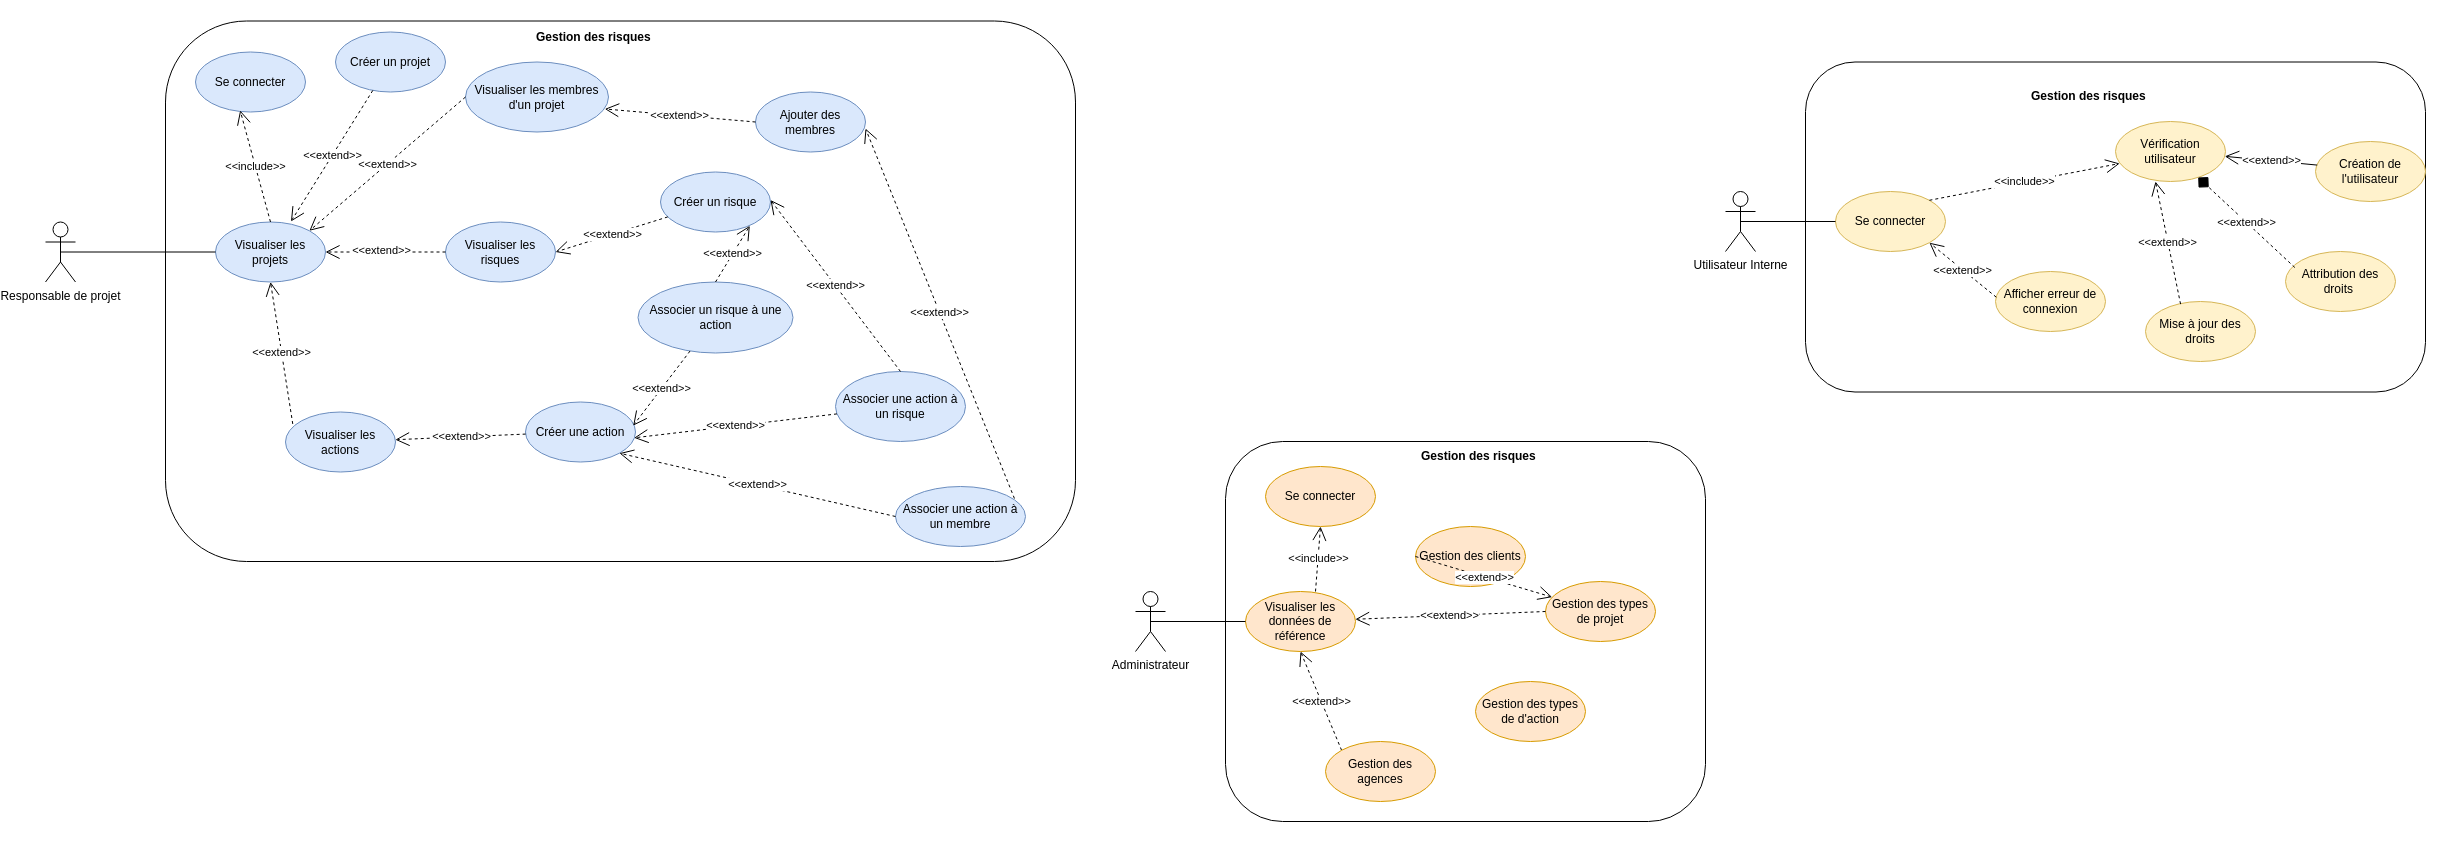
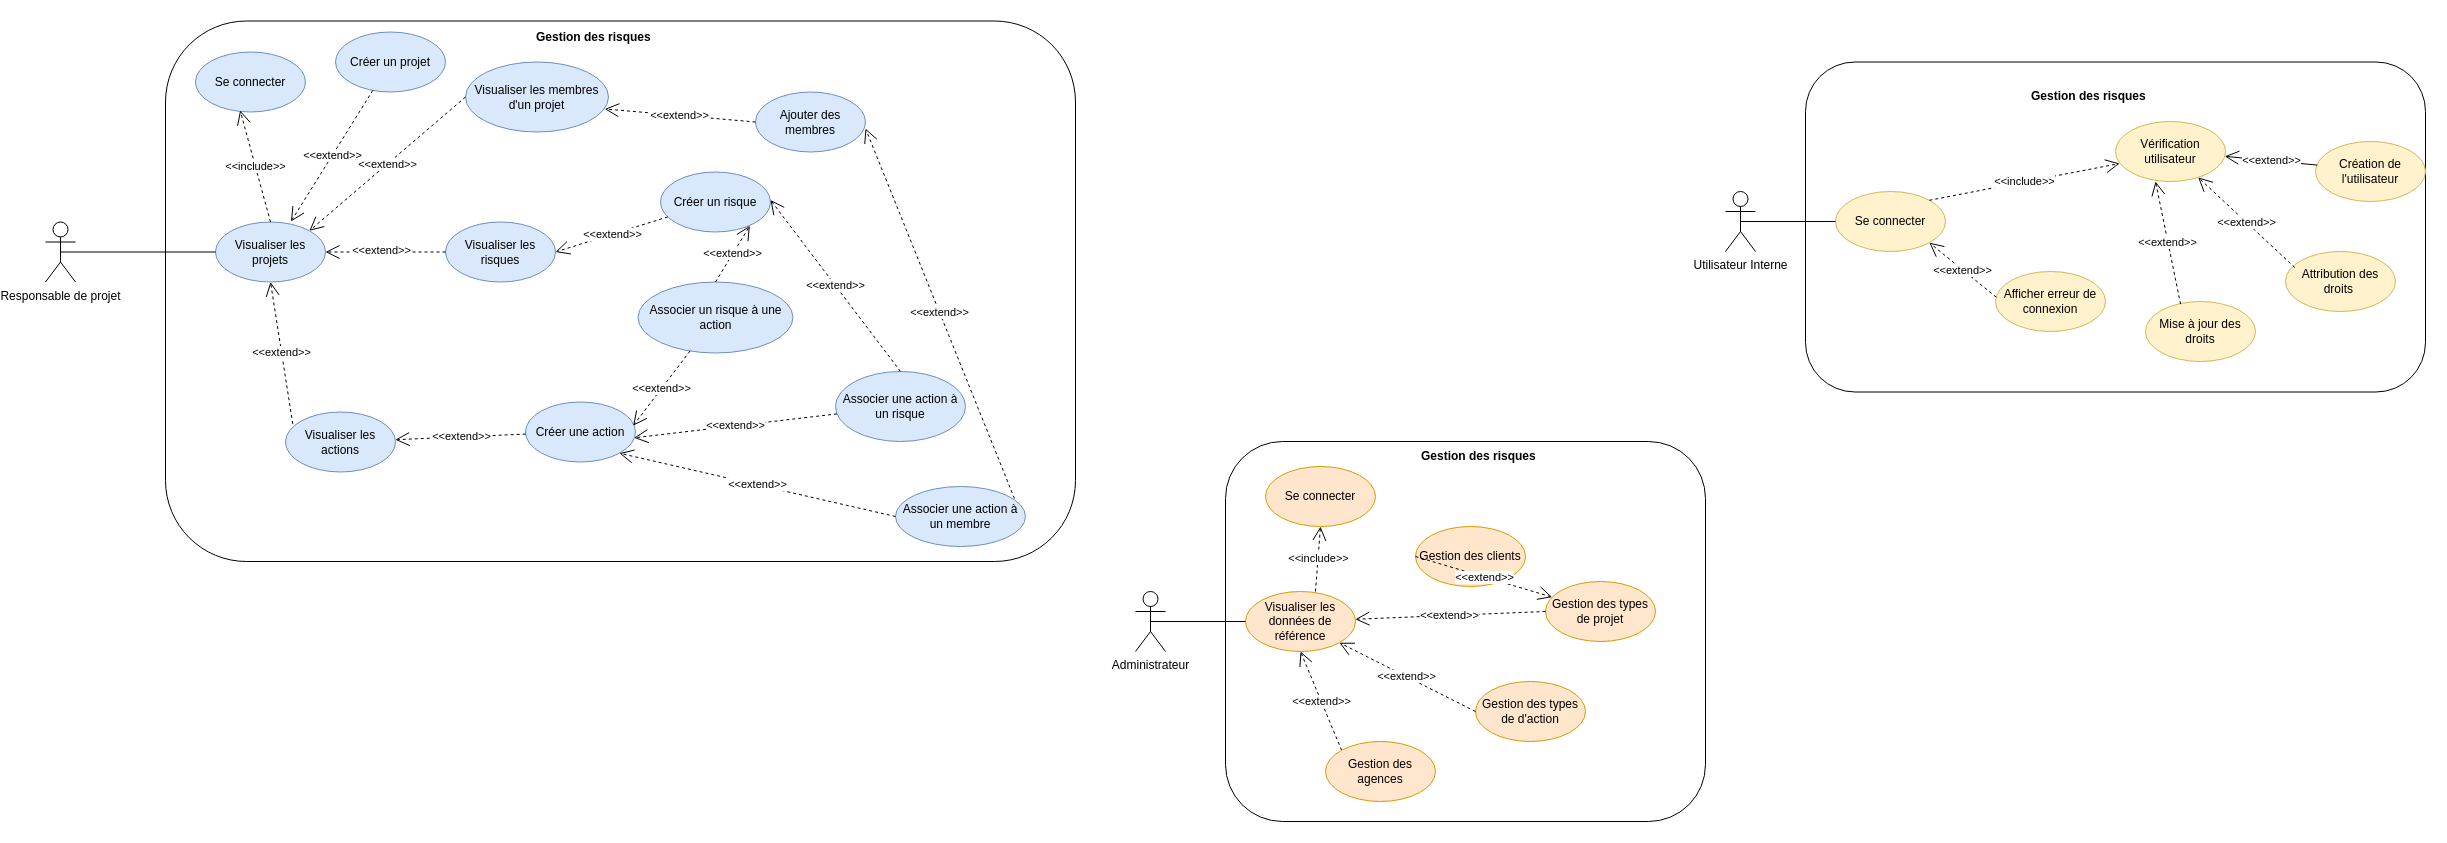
edge "Attribution des droits" -> "Vérification utilisateur": arrowhead diamond -> open
edge "Gestion des types de d'action" -> "Visualiser les données de référence": added, label "<<extend>>"
